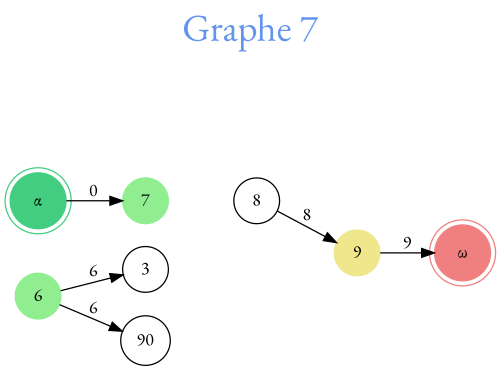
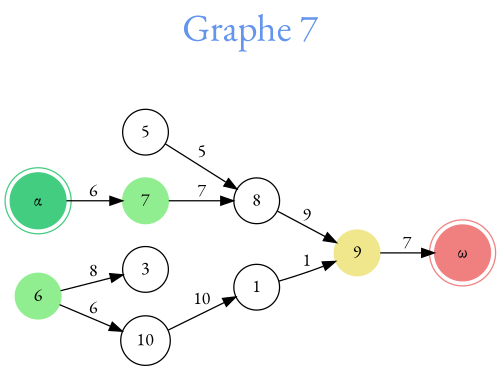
node "5": added
edge "α" -> "7": label "0" -> "6"
edge "7" -> "8": added, label "7"
edge "8" -> "9": label "8" -> "9"
edge "9" -> "ω": label "9" -> "7"
edge "6" -> "3": label "6" -> "8"
node "1": added
node "90": label "90" -> "10"
